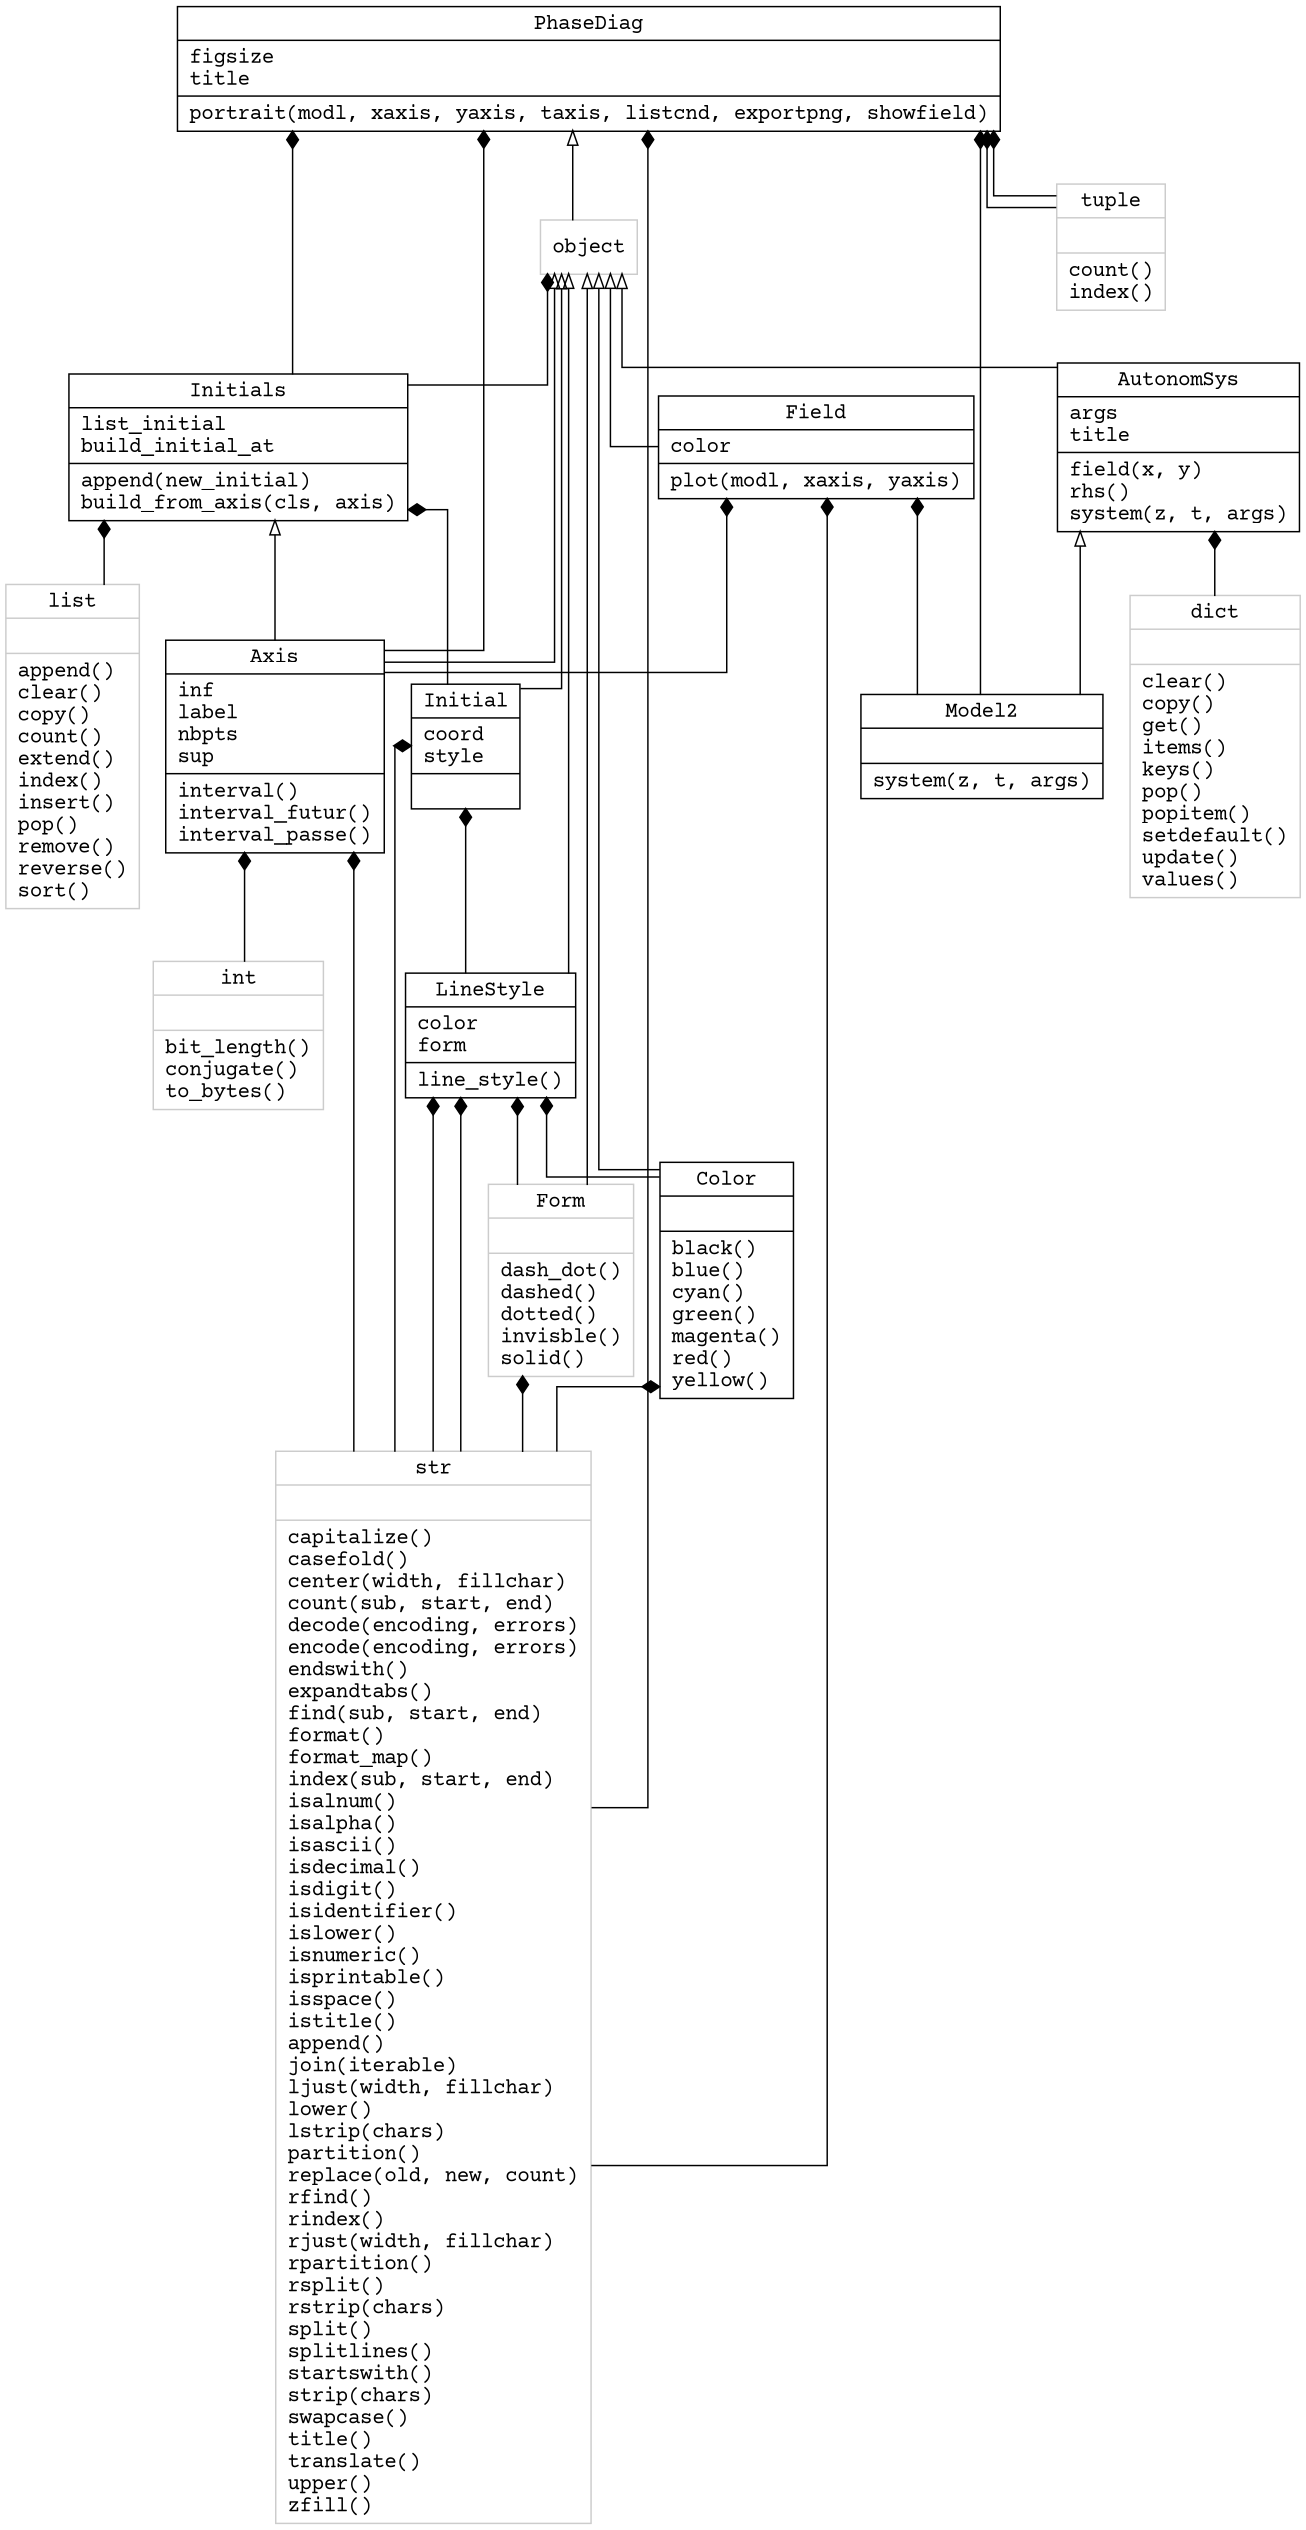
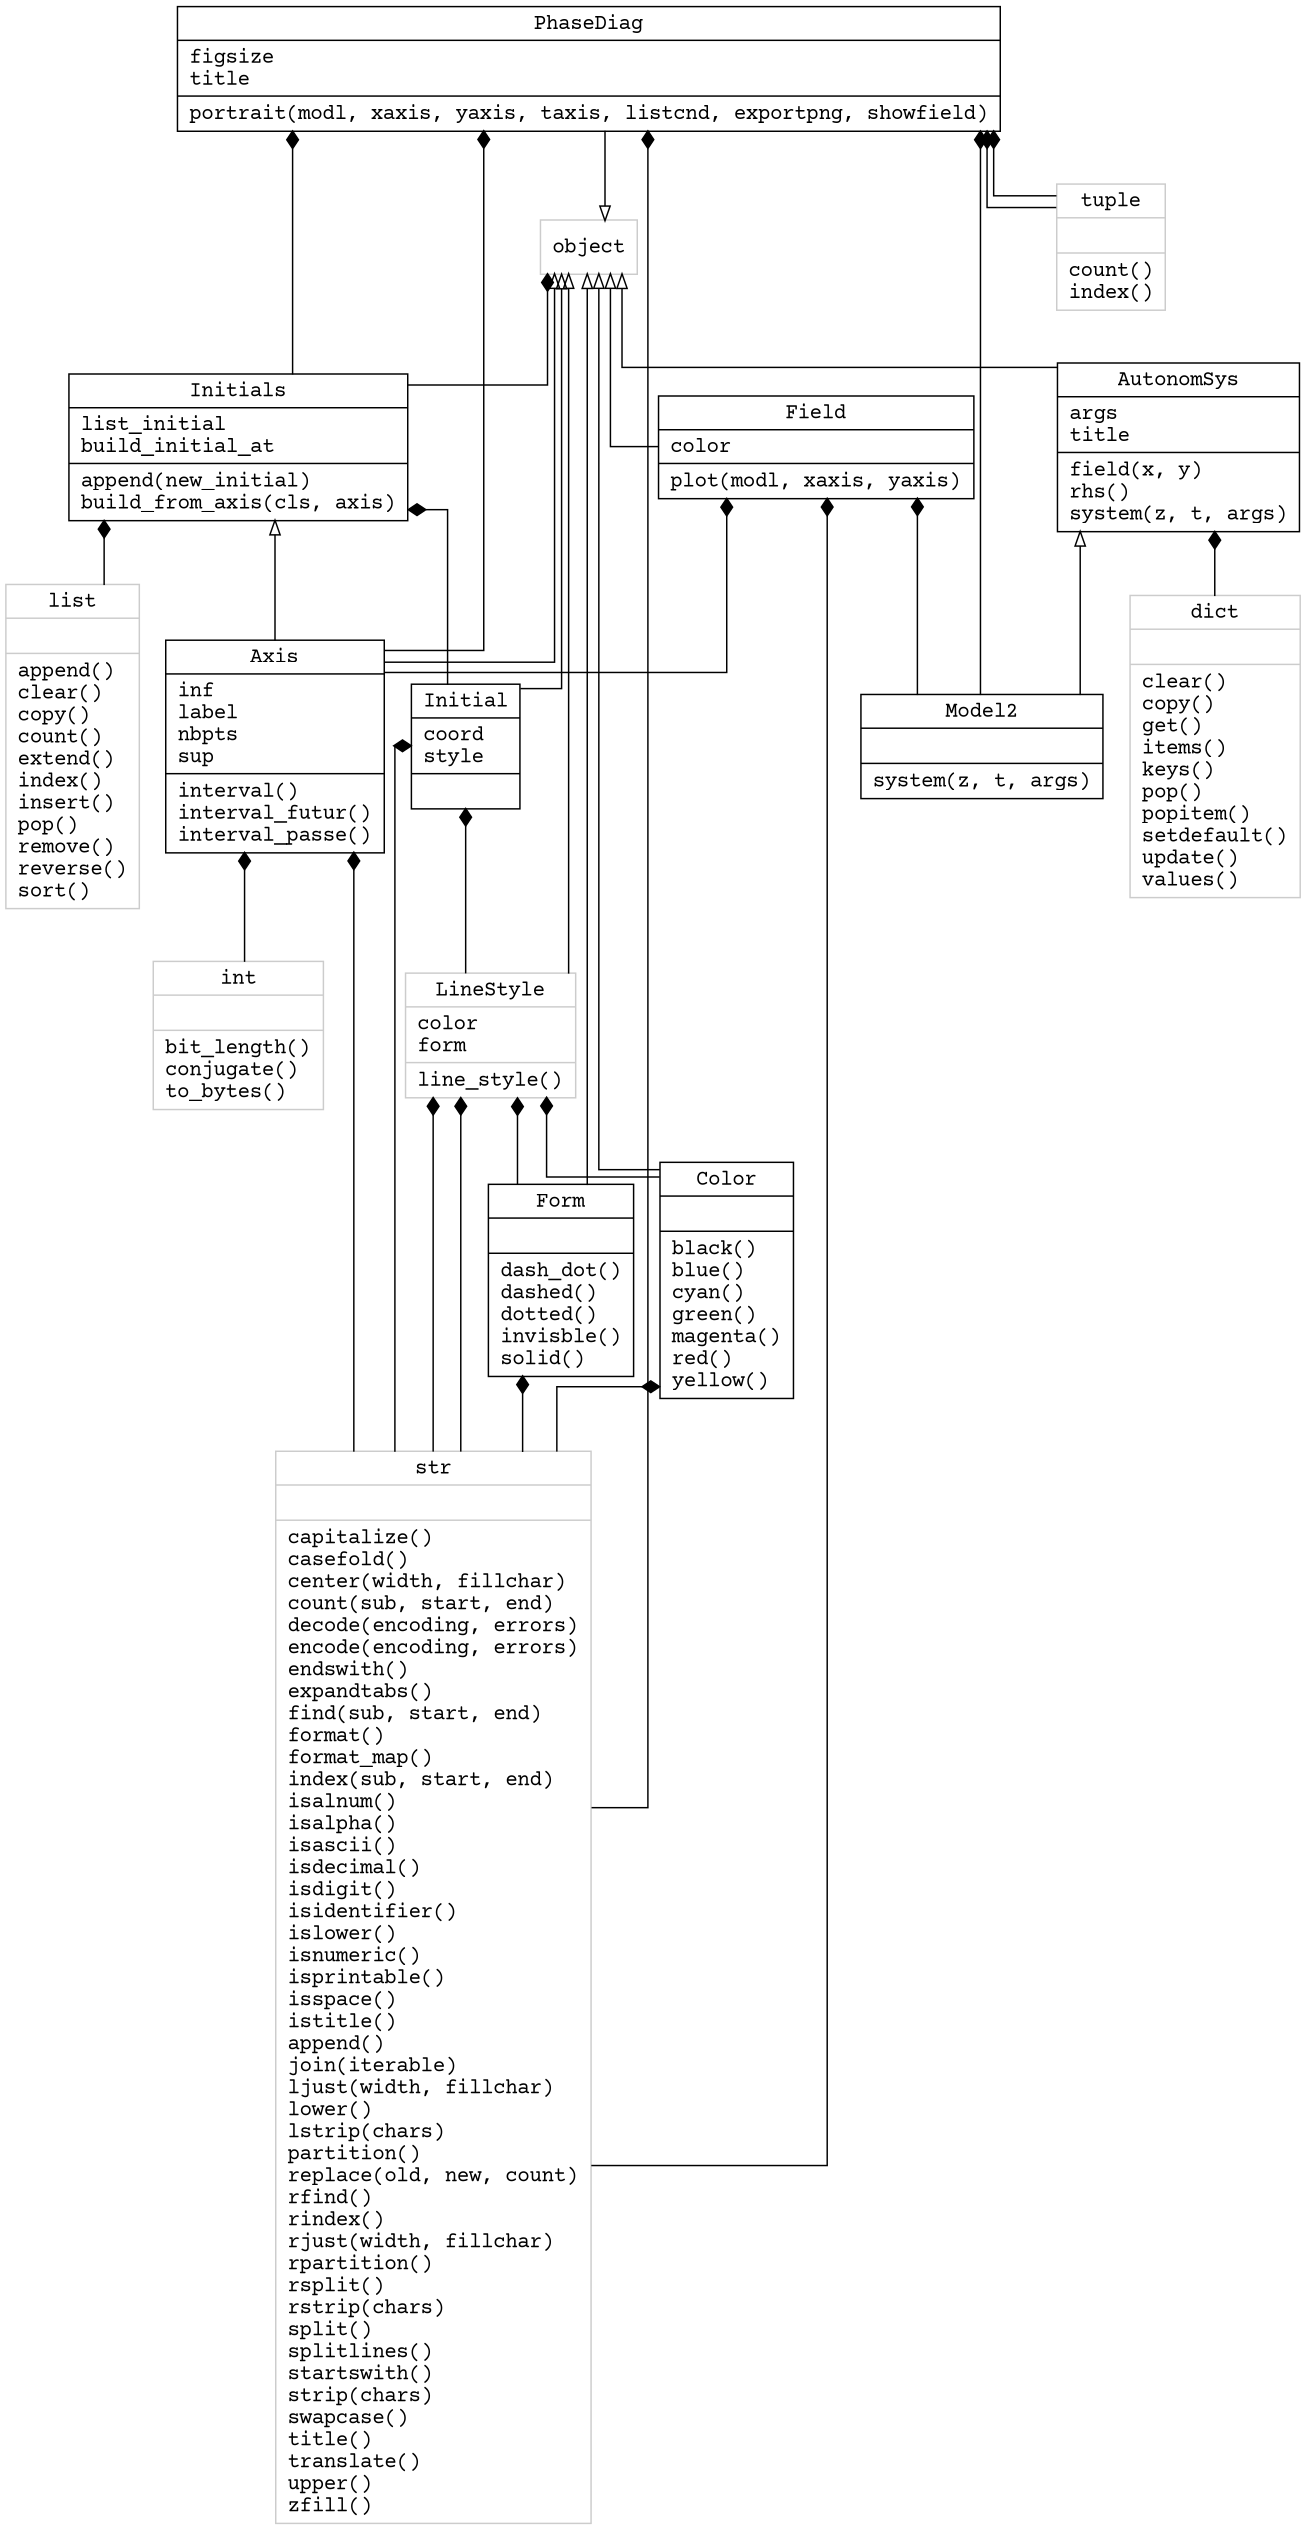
edge "object" -> "PhaseDiag": reversed
node "LineStyle": color black -> grey80
node "Form": color grey80 -> black
